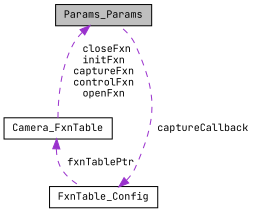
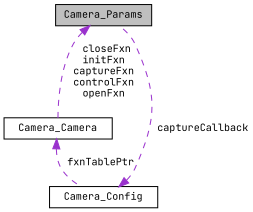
node "Params_Params": label "Params_Params" -> "Camera_Params"
node "Camera_FxnTable": label "Camera_FxnTable" -> "Camera_Camera"
node "FxnTable_Config": label "FxnTable_Config" -> "Camera_Config"
